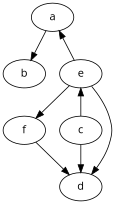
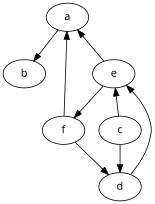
edge "f" -> "a": added
edge "e" -> "d": reversed
